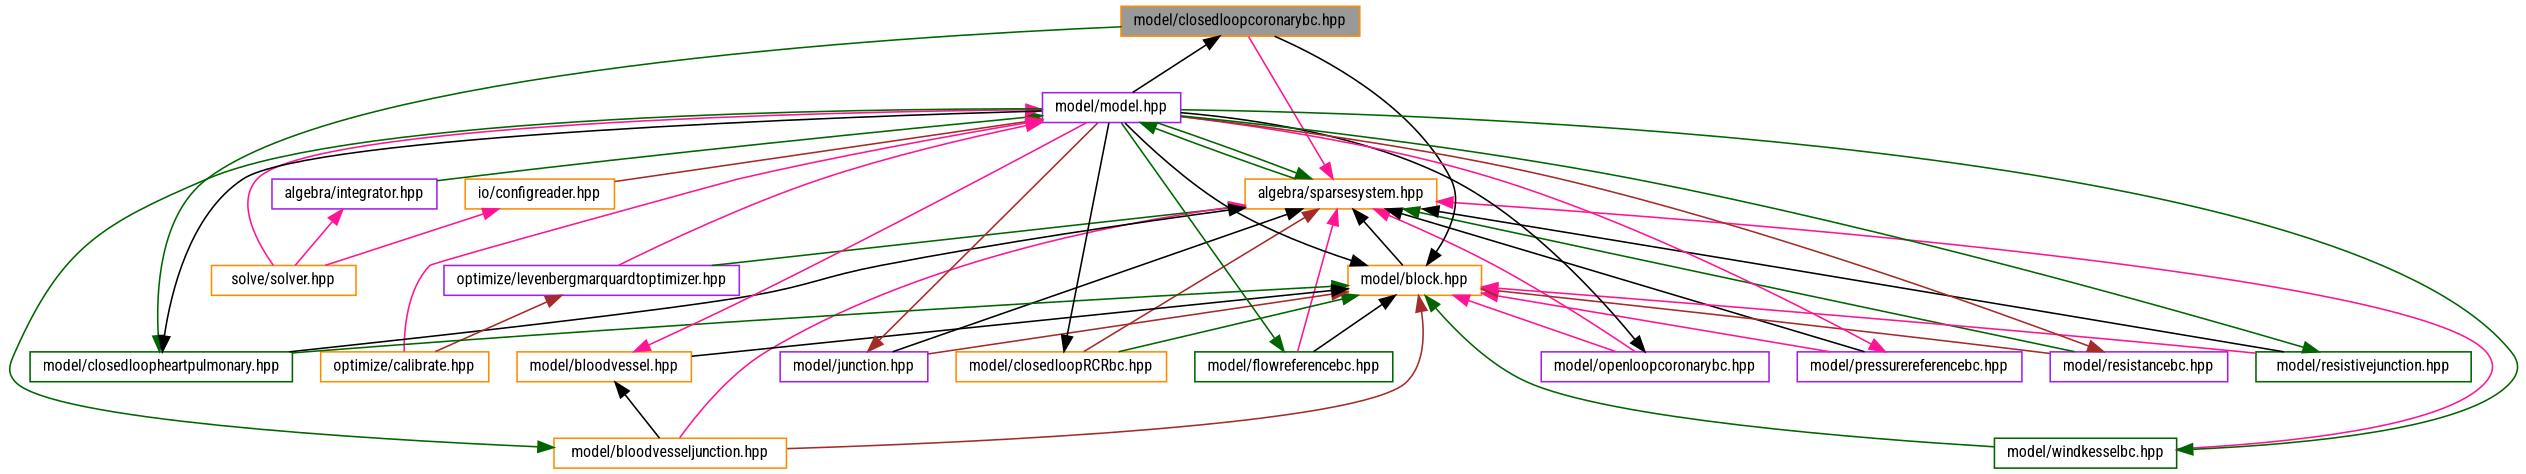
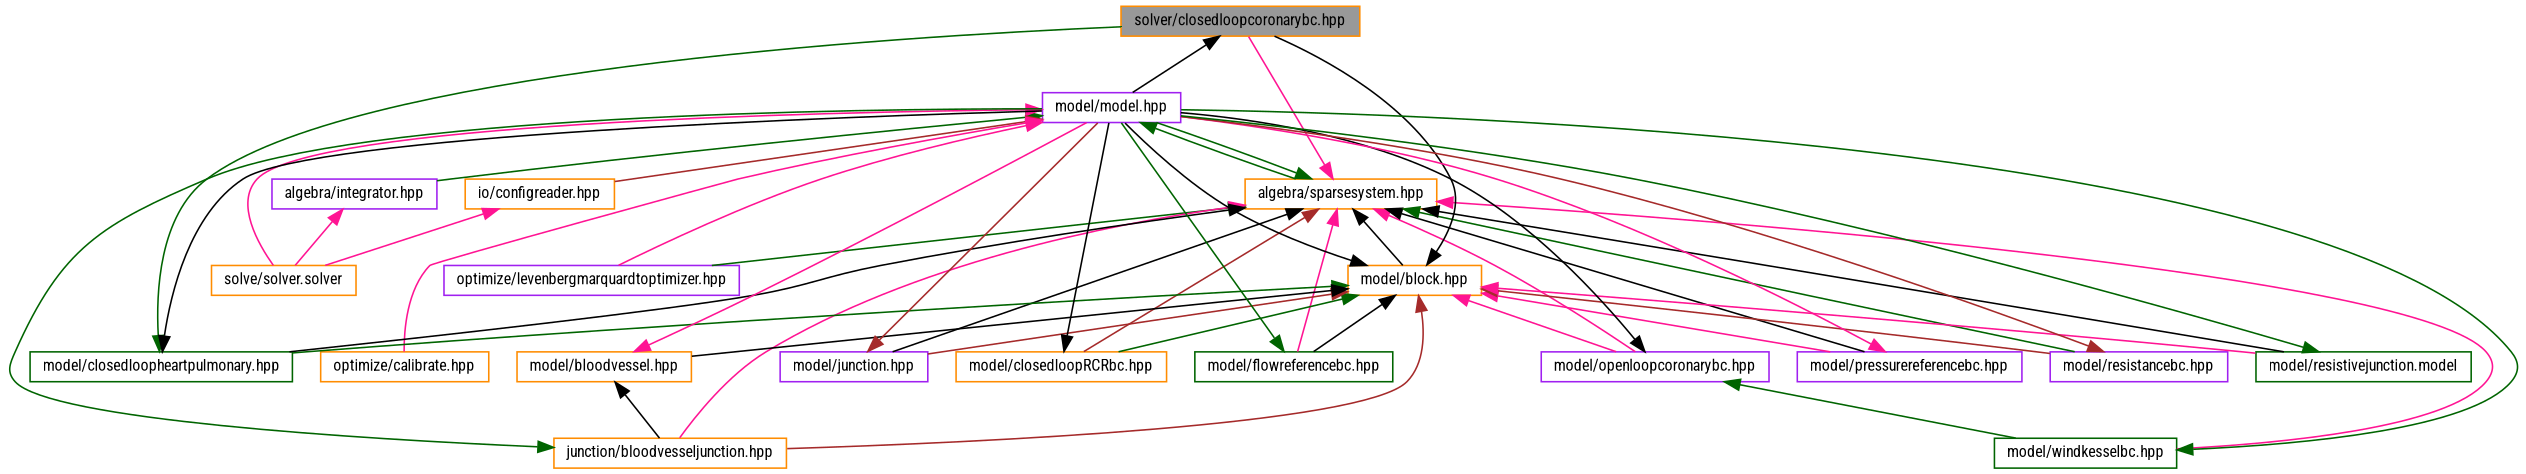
node "model/closedloopcoronarybc.hpp": label "model/closedloopcoronarybc.hpp" -> "solver/closedloopcoronarybc.hpp"
node "solve/solver.hpp": label "solve/solver.hpp" -> "solve/solver.solver"
edge "optimize/calibrate.hpp" -> "optimize/levenbergmarquardtoptimizer.hpp": removed
node "model/resistivejunction.hpp": label "model/resistivejunction.hpp" -> "model/resistivejunction.model"
edge "model/windkesselbc.hpp" -> "model/block.hpp": now "model/windkesselbc.hpp" -> "model/openloopcoronarybc.hpp"
node "model/bloodvesseljunction.hpp": label "model/bloodvesseljunction.hpp" -> "junction/bloodvesseljunction.hpp"
